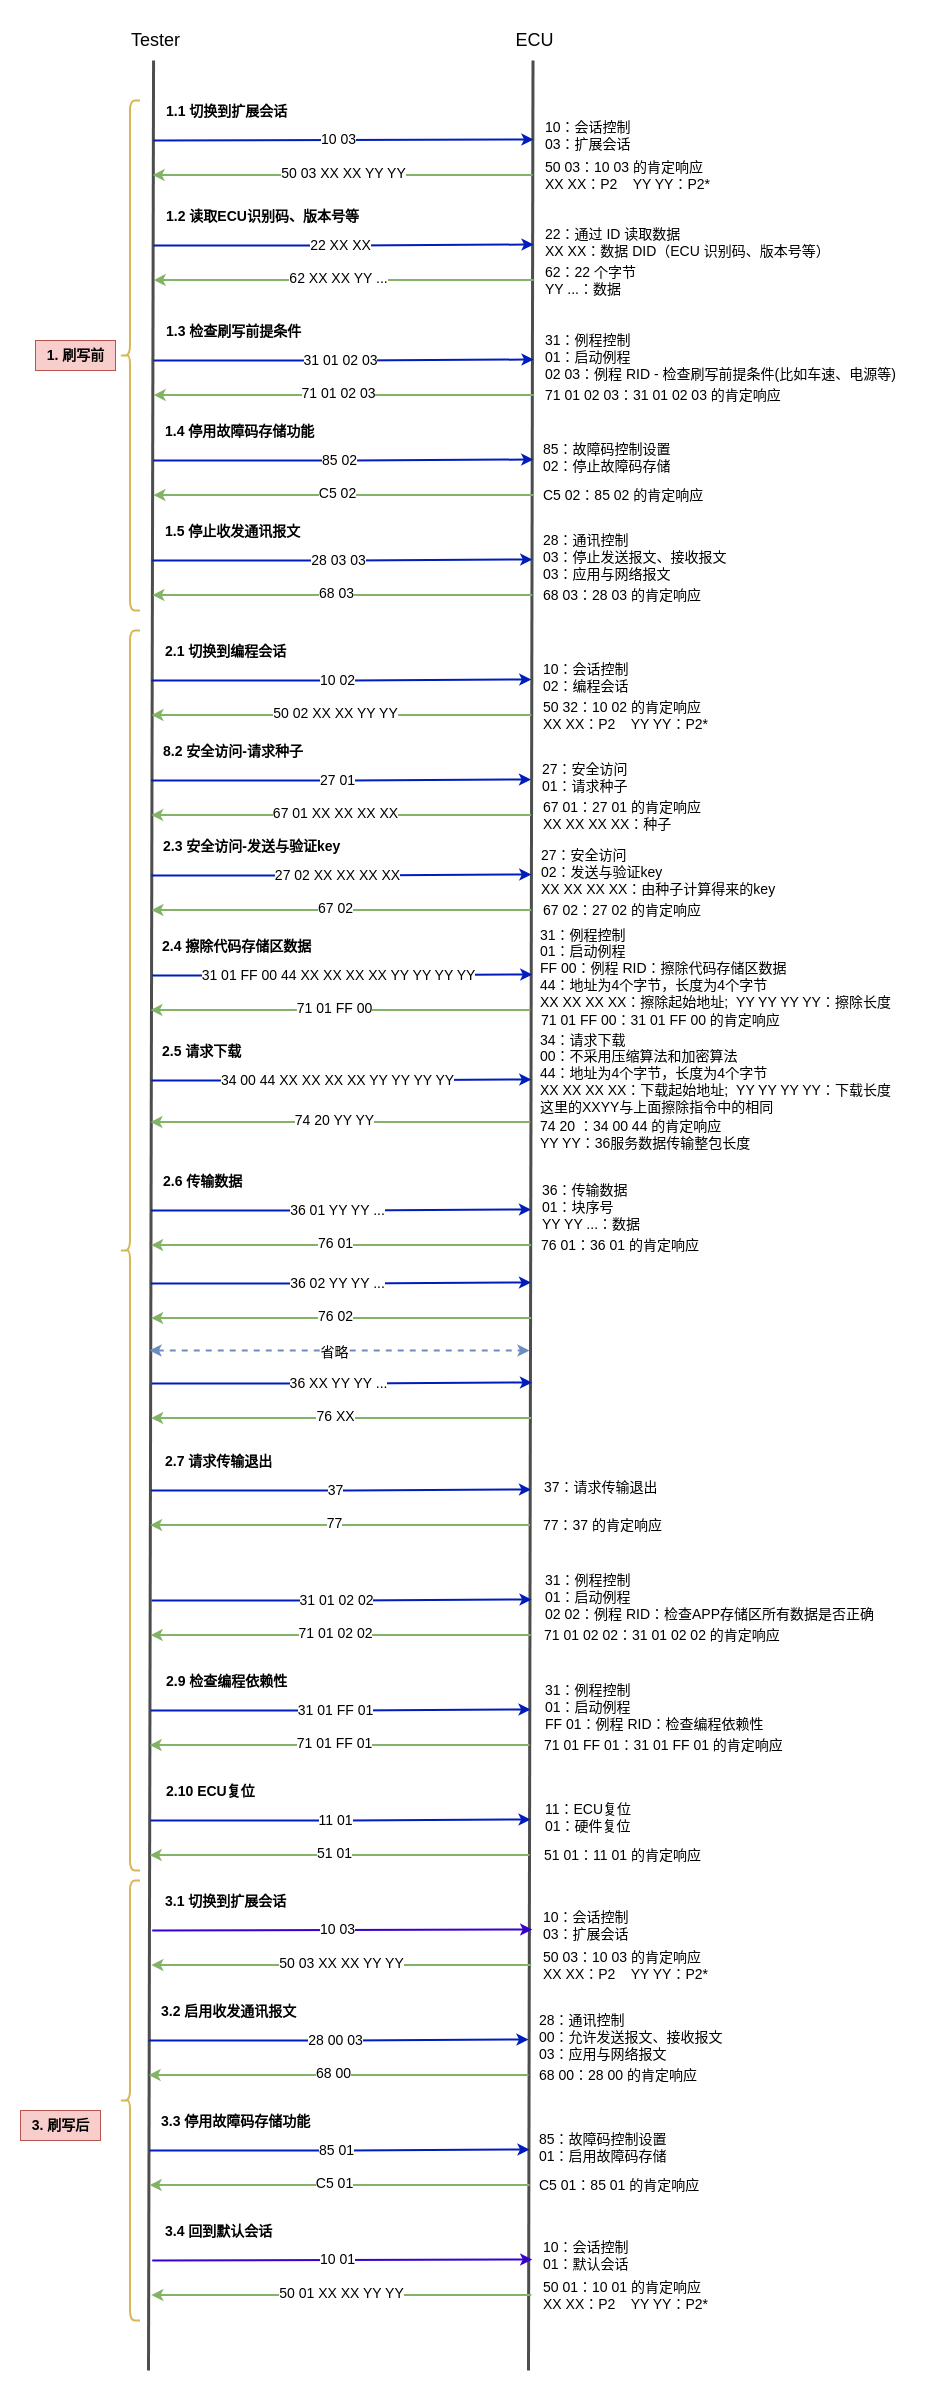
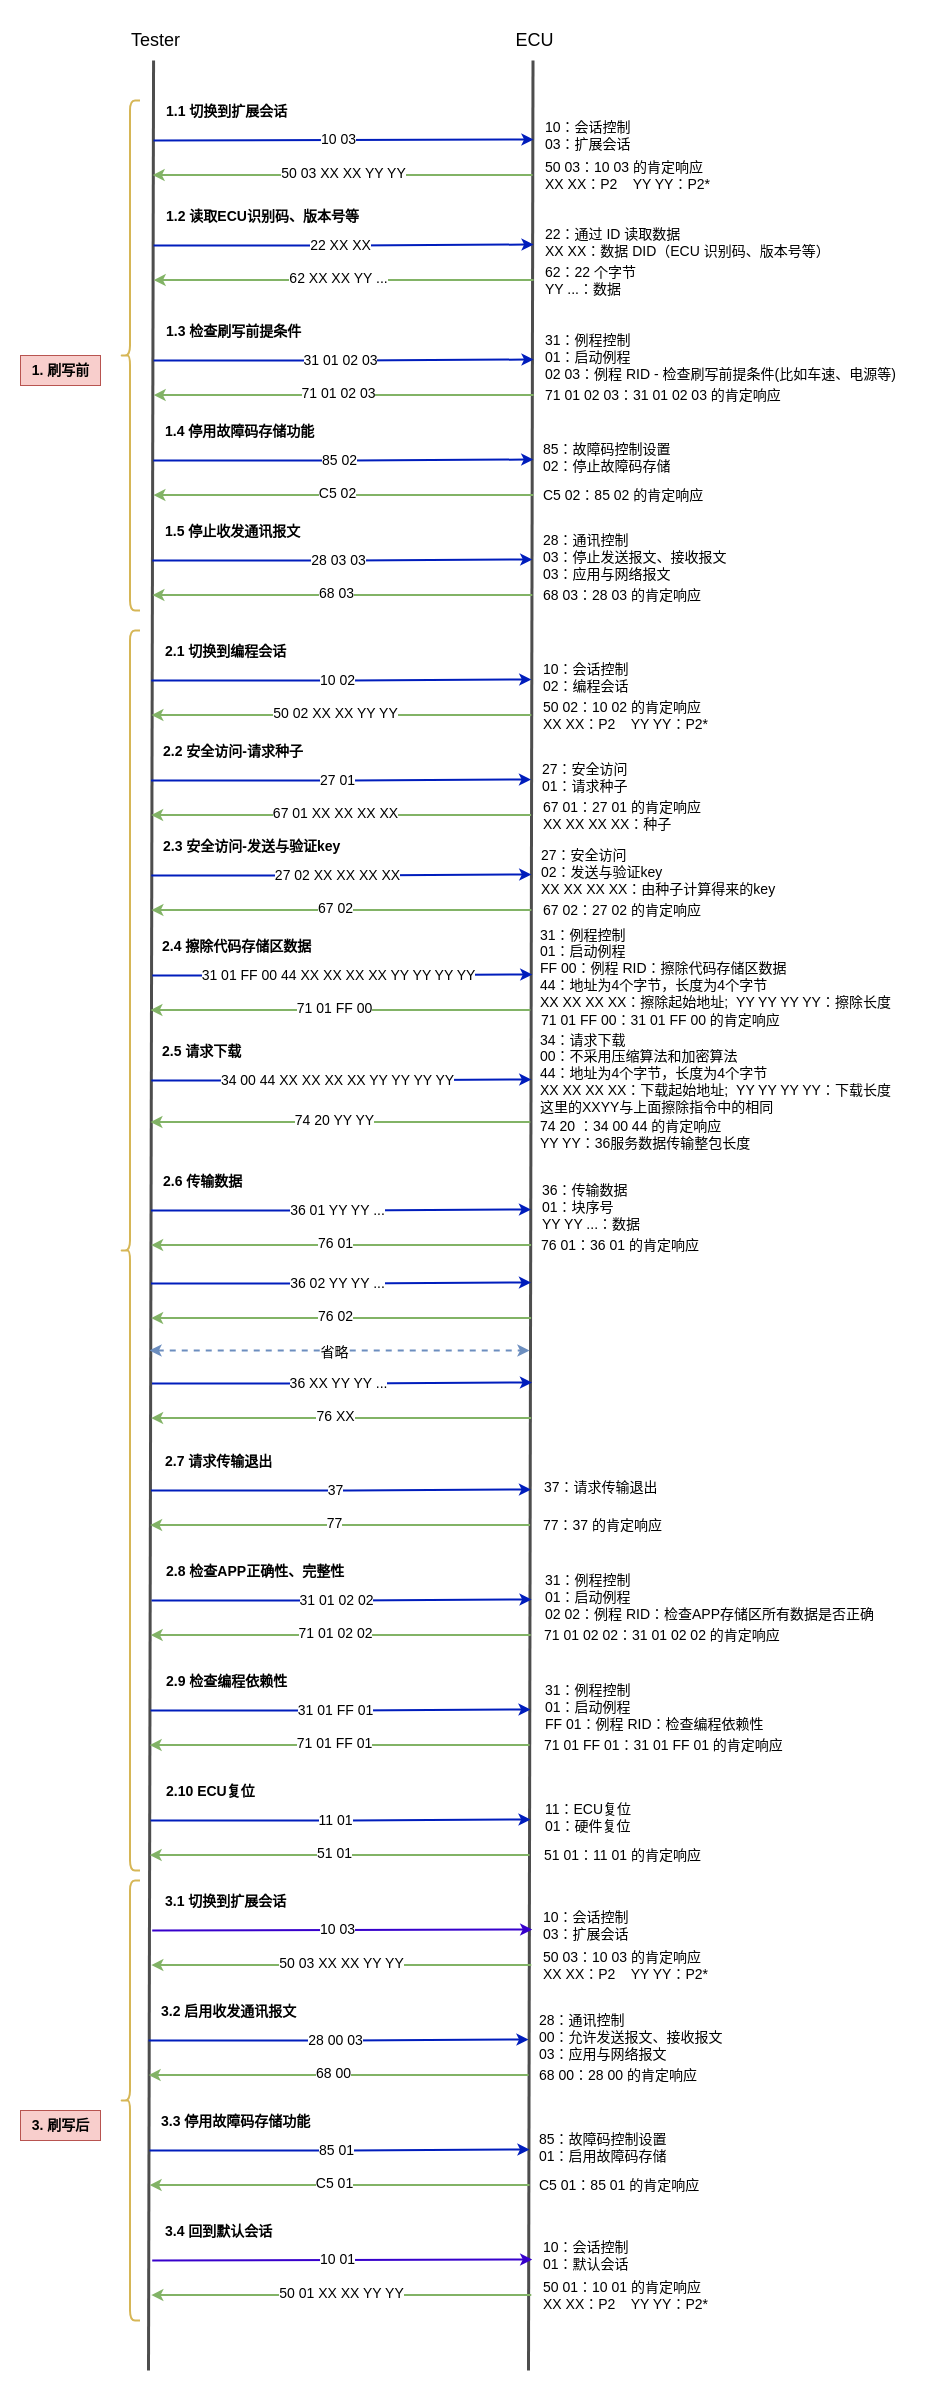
node "1. 刷写前": moved (76, 356) -> (61, 371)
node "50 32：10 02 的肯定响应 XX XX：P2 YY YY：P2*": label "50 32：10 02 的肯定响应 XX XX：P2 YY YY：P2*" -> "50 02：10 02 的肯定响应 XX XX：P2 YY YY：P2*"
node "8.2 安全访问-请求种子": label "8.2 安全访问-请求种子" -> "2.2 安全访问-请求种子"
node "2.8 检查APP正确性、完整性": added
